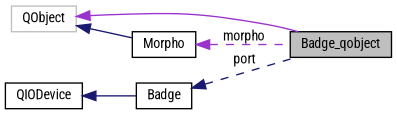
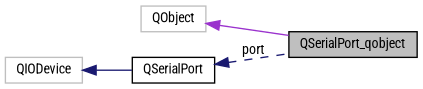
node "Morpho": removed
node "Badge_qobject": label "Badge_qobject" -> "QSerialPort_qobject"
node "QIODevice": color black -> grey75
node "Badge": label "Badge" -> "QSerialPort"
